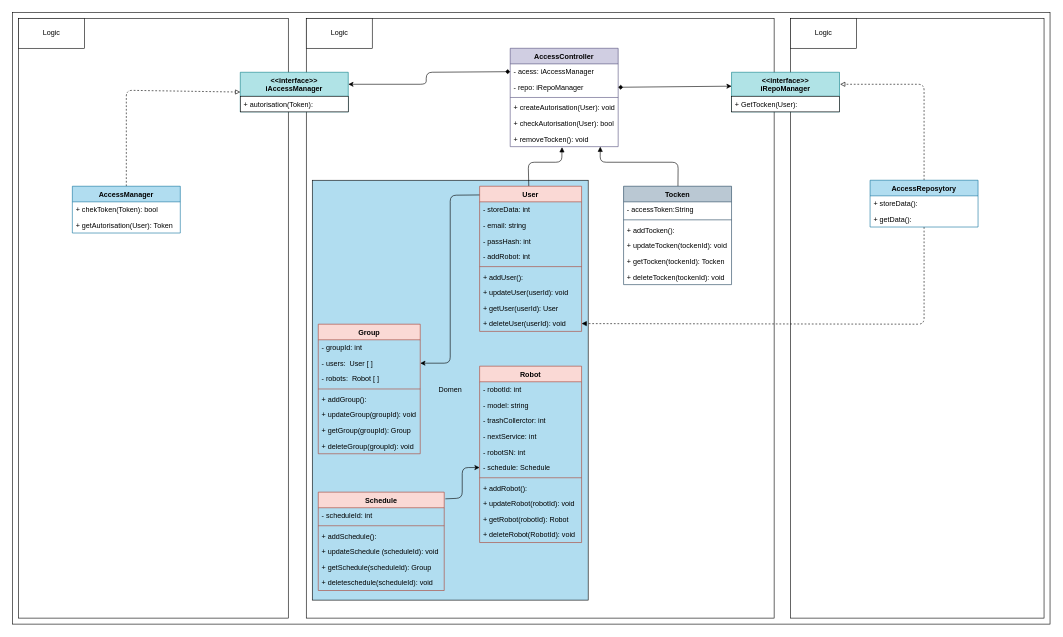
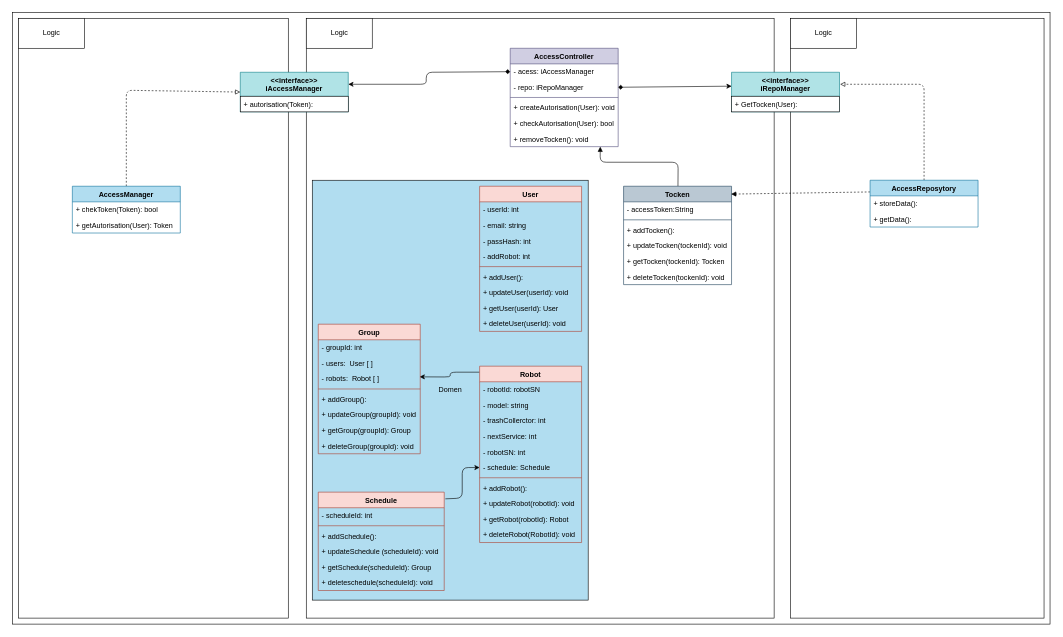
edge "User" -> "+ removeTocken(): void": removed
edge "AccessReposytory" -> "Tocken": added
edge "User" -> "- users: User [ ]": removed
node "- storeData: int": label "- storeData: int" -> "- userId: int"
edge "AccessReposytory" -> "+ deleteUser(userId): void": removed
edge "Robot" -> "- robots: Robot [ ]": added
node "- robotId: int": label "- robotId: int" -> "- robotId: robotSN"
